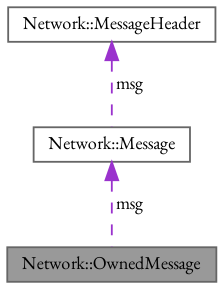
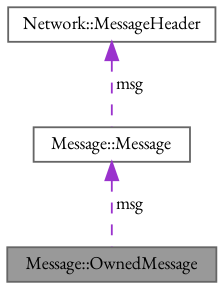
node "Network::Message": label "Network::Message" -> "Message::Message"
node "Network::OwnedMessage": label "Network::OwnedMessage" -> "Message::OwnedMessage"
